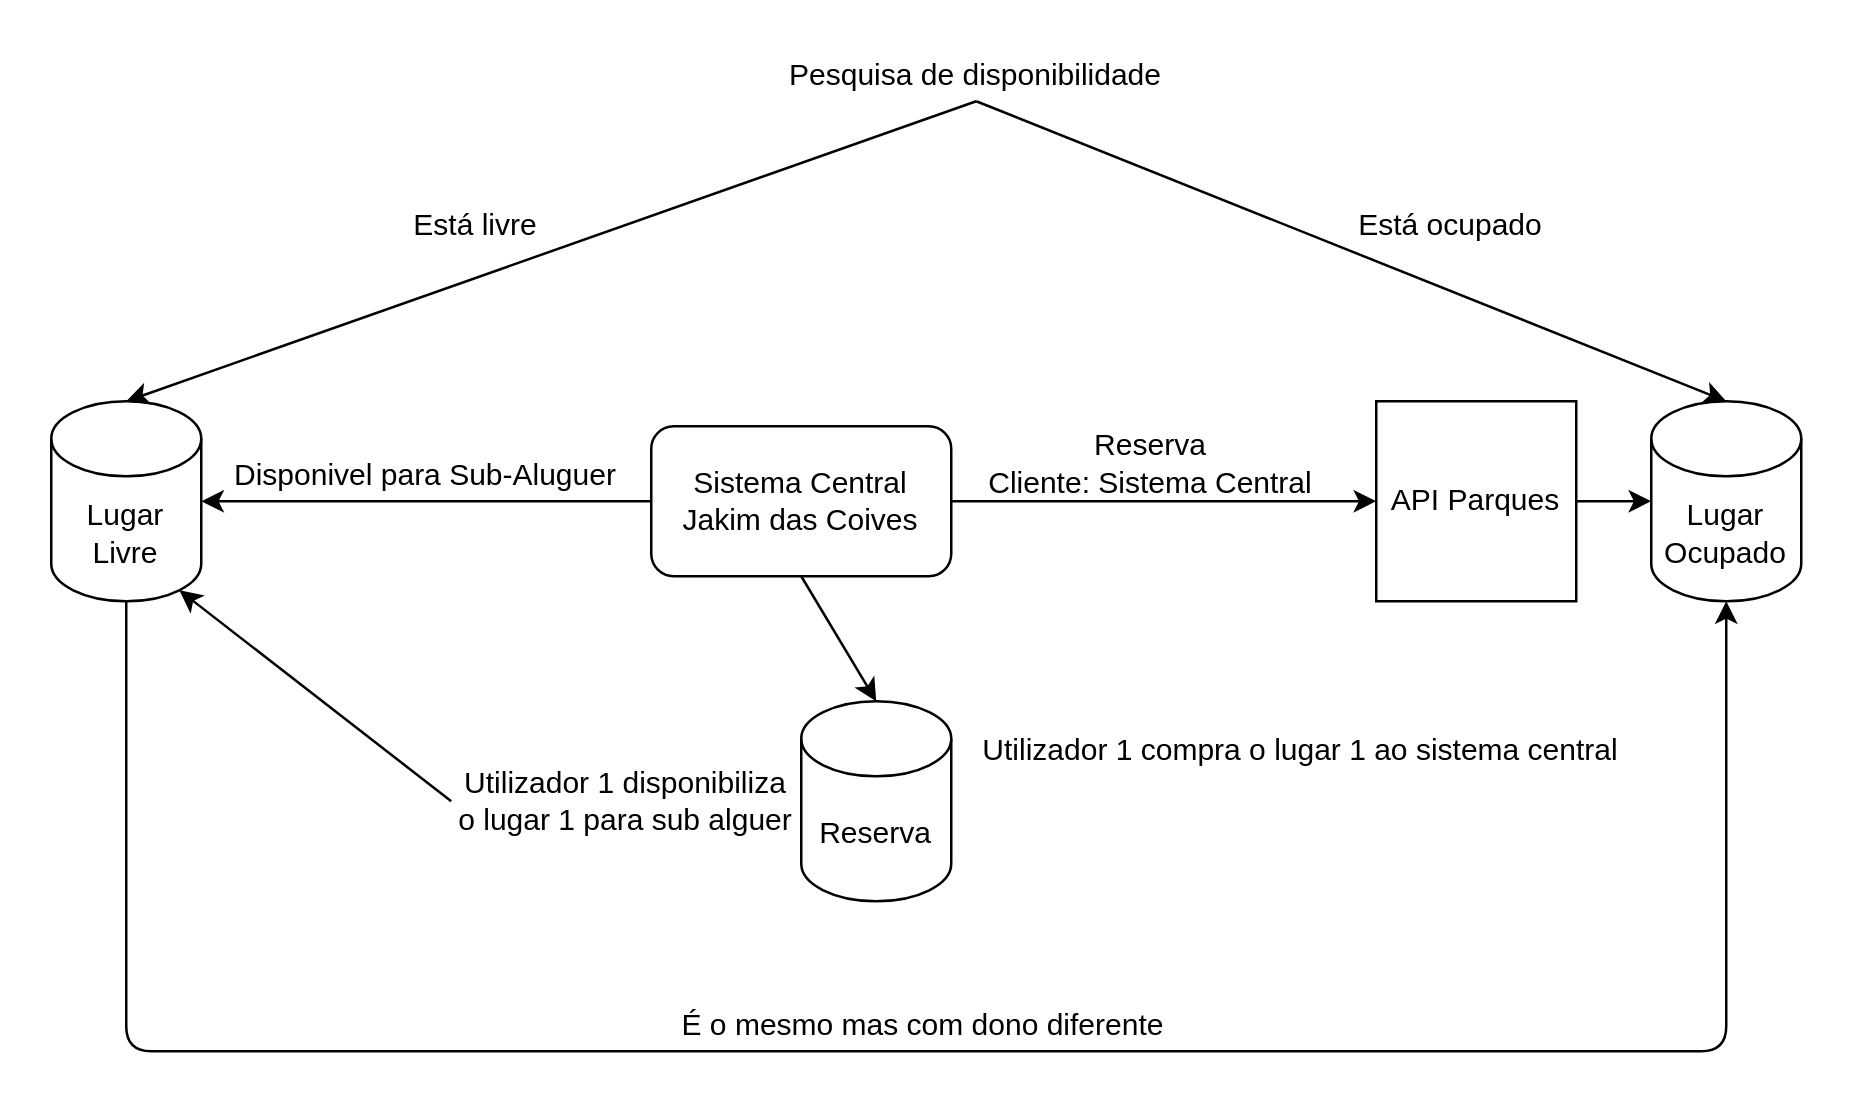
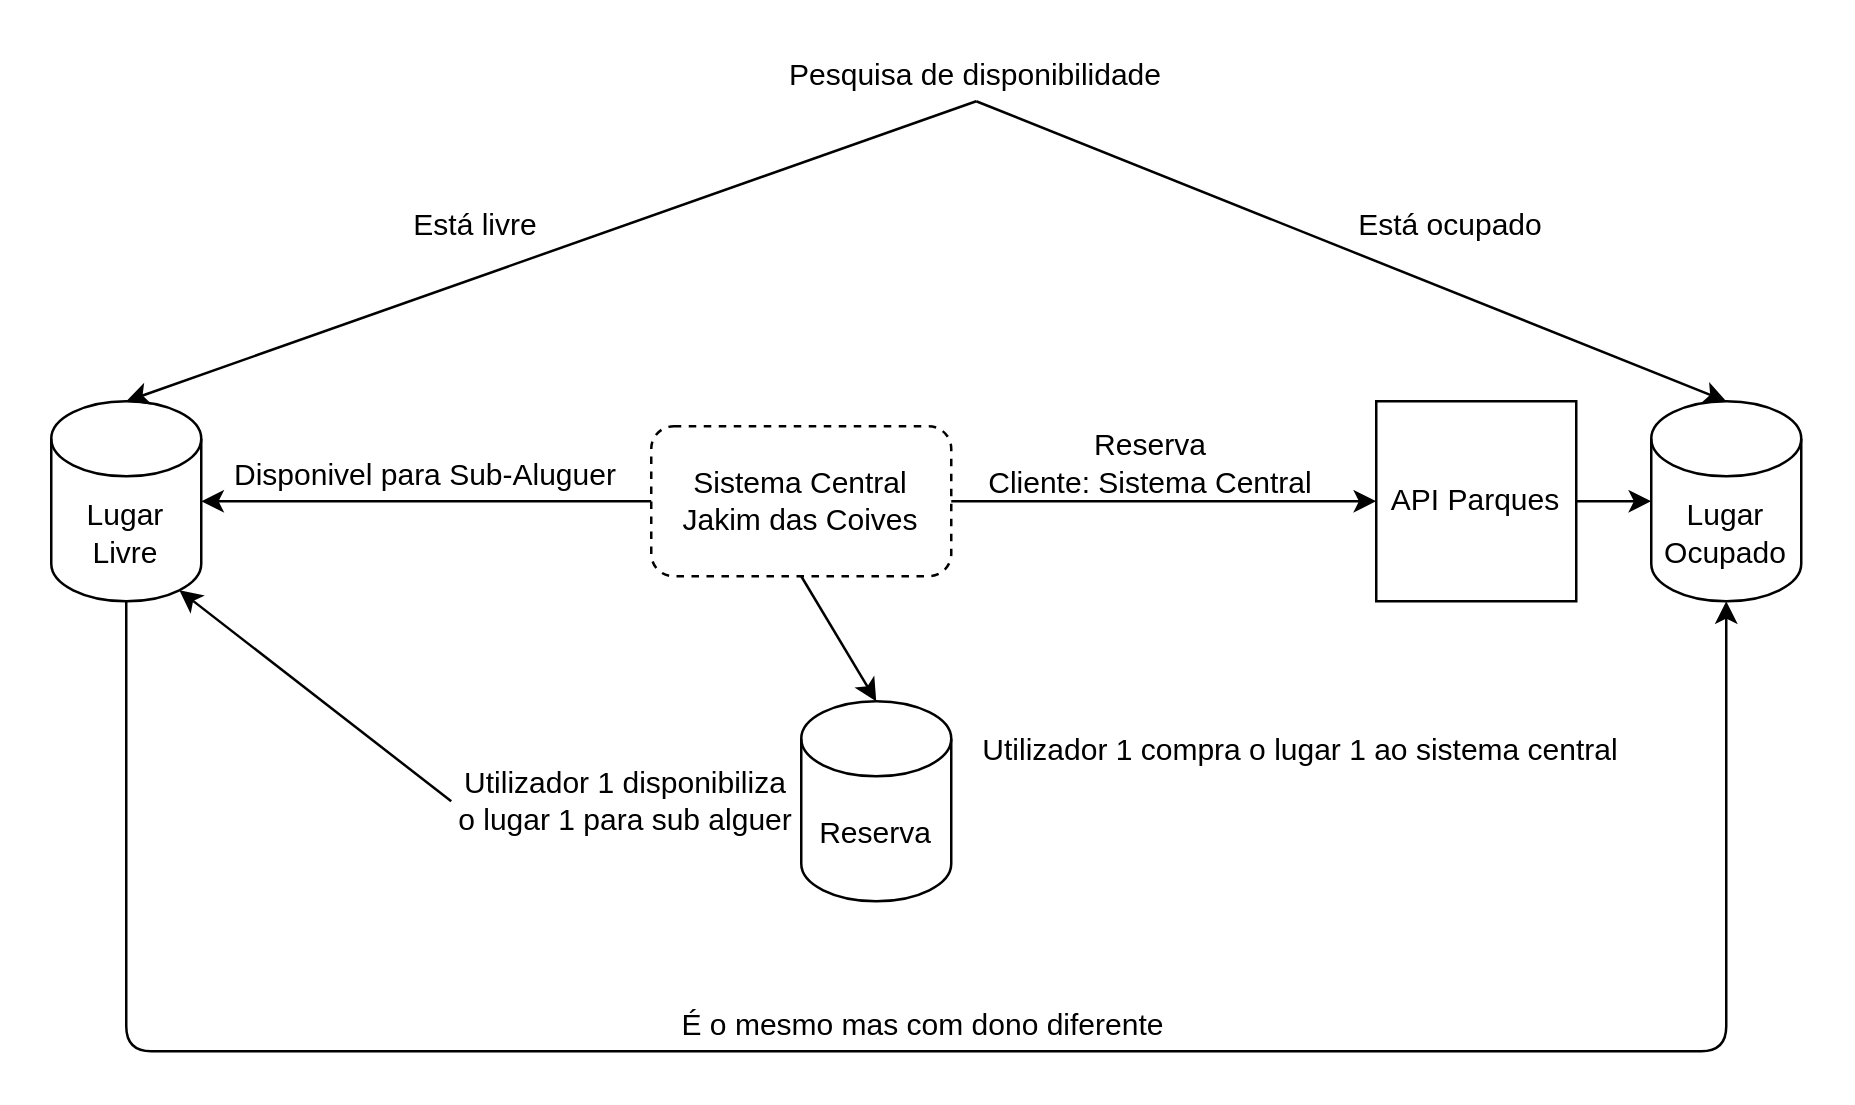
node "Sistema Central Jakim das Coives": style solid -> dashed
